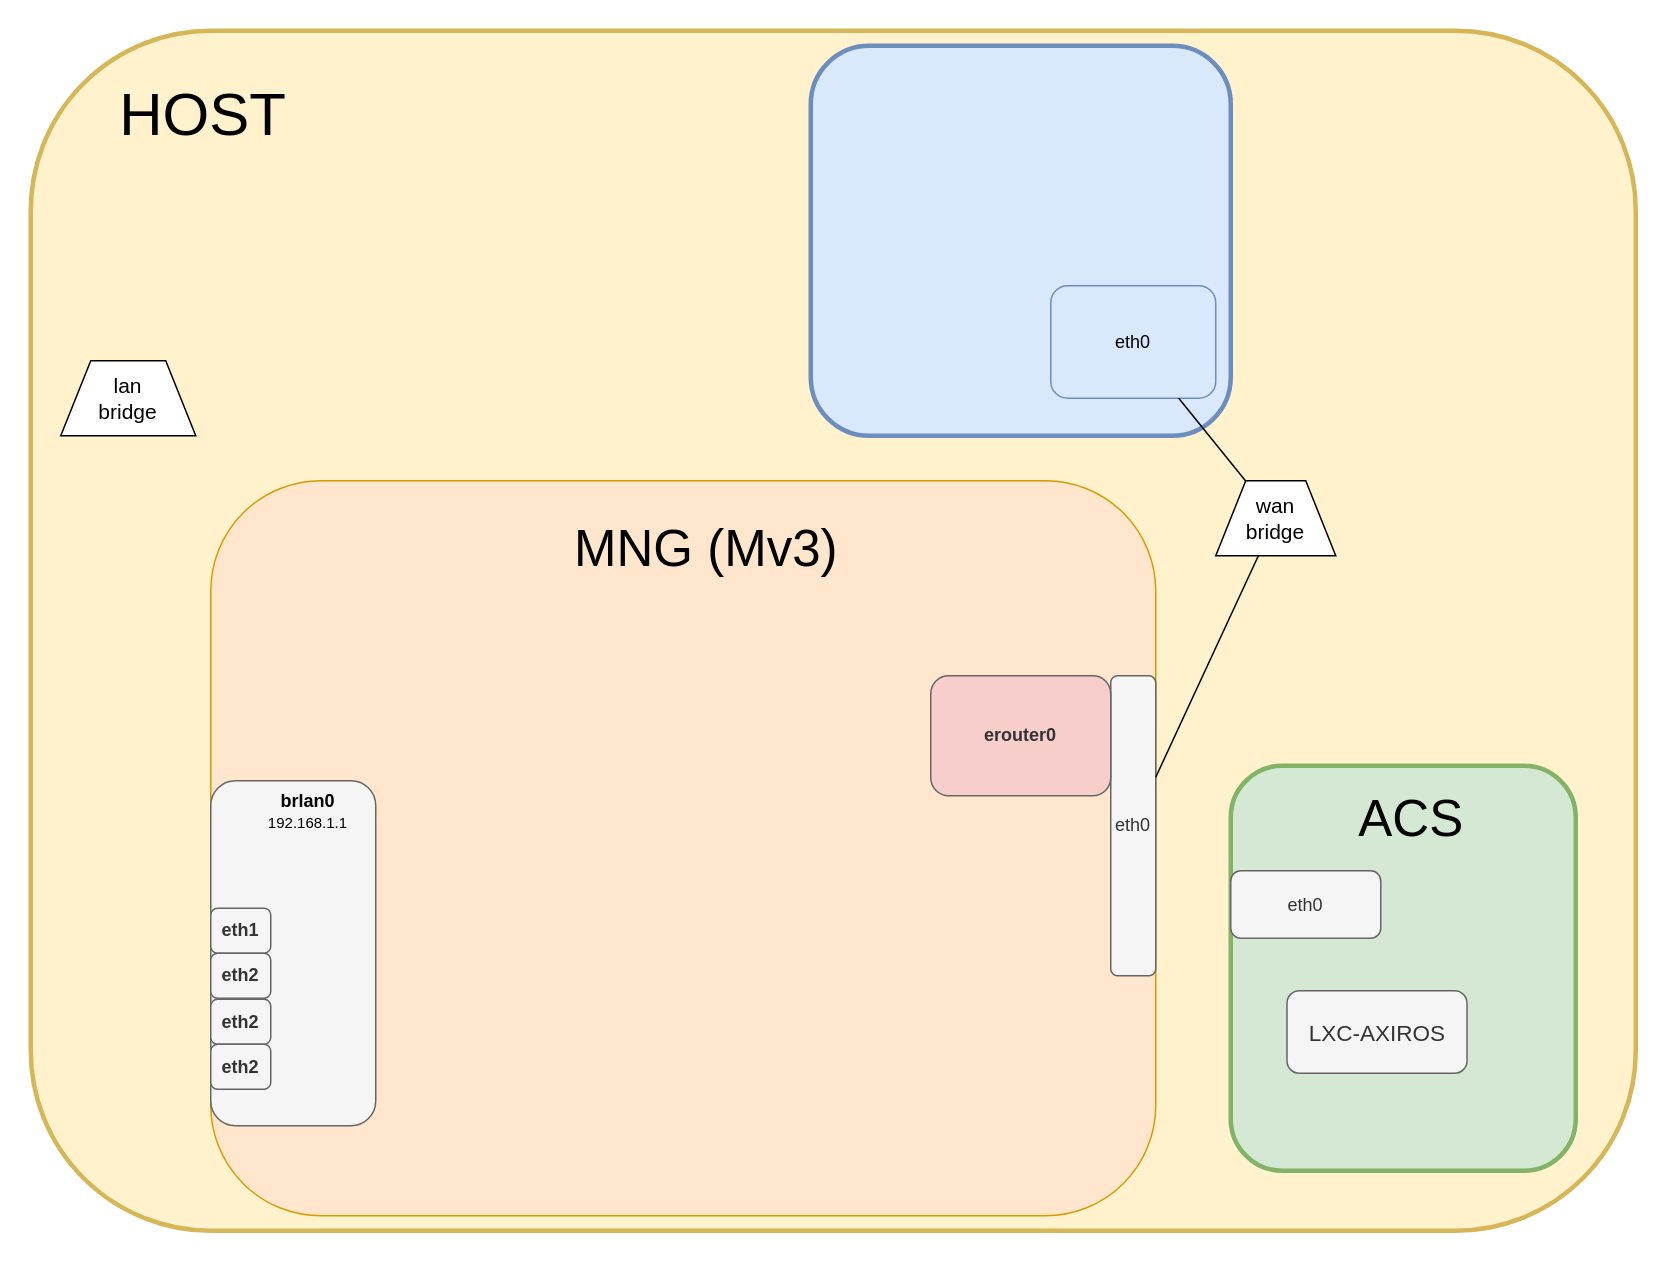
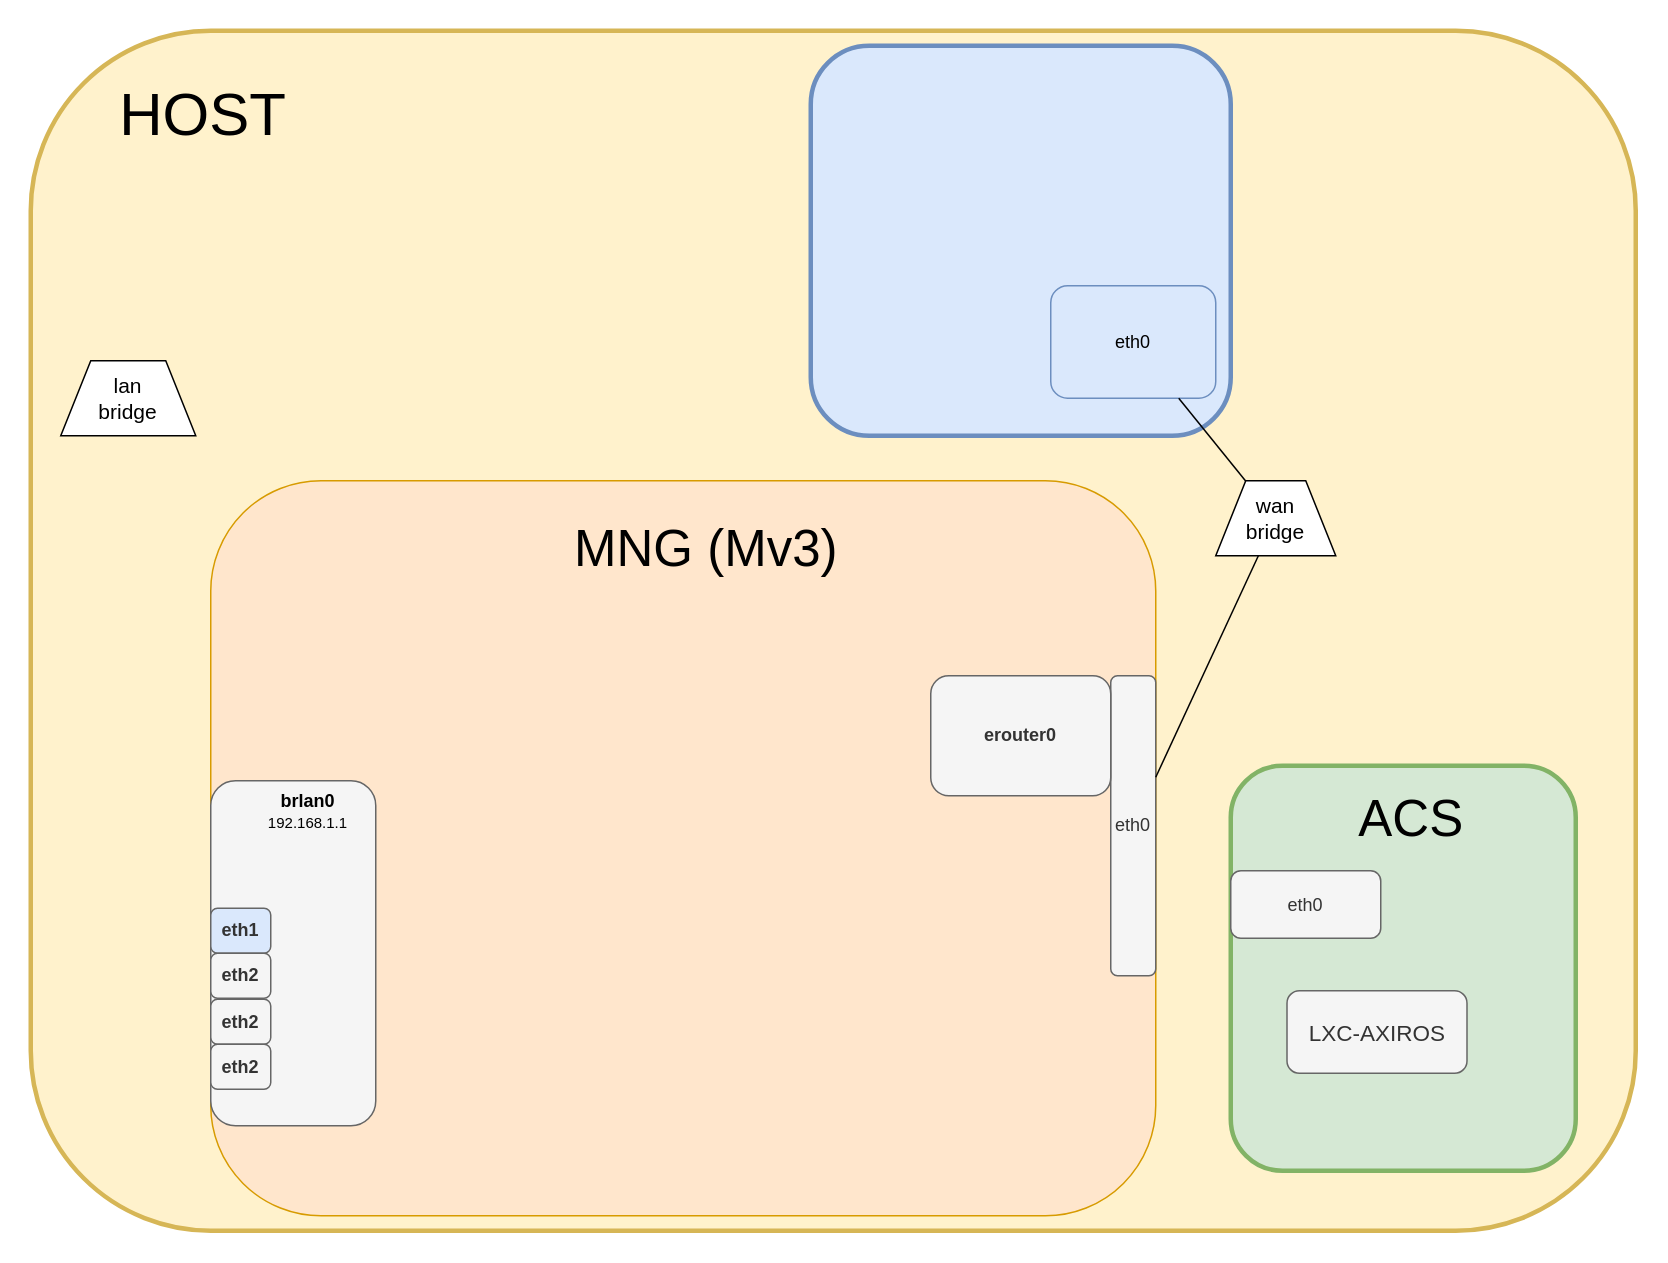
node "erouter0": fillcolor #f8cecc -> #f5f5f5
node "eth1": fillcolor #f5f5f5 -> #dae8fc
